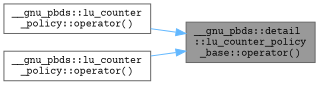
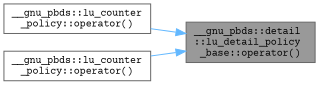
node "__gnu_pbds::detail ::lu_counter_policy _base::operator()": label "__gnu_pbds::detail ::lu_counter_policy _base::operator()" -> "__gnu_pbds::detail ::lu_detail_policy _base::operator()"
